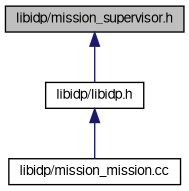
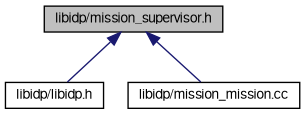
edge "libidp/mission_mission.cc" -> "libidp/libidp.h": now "libidp/mission_mission.cc" -> "libidp/mission_supervisor.h"
